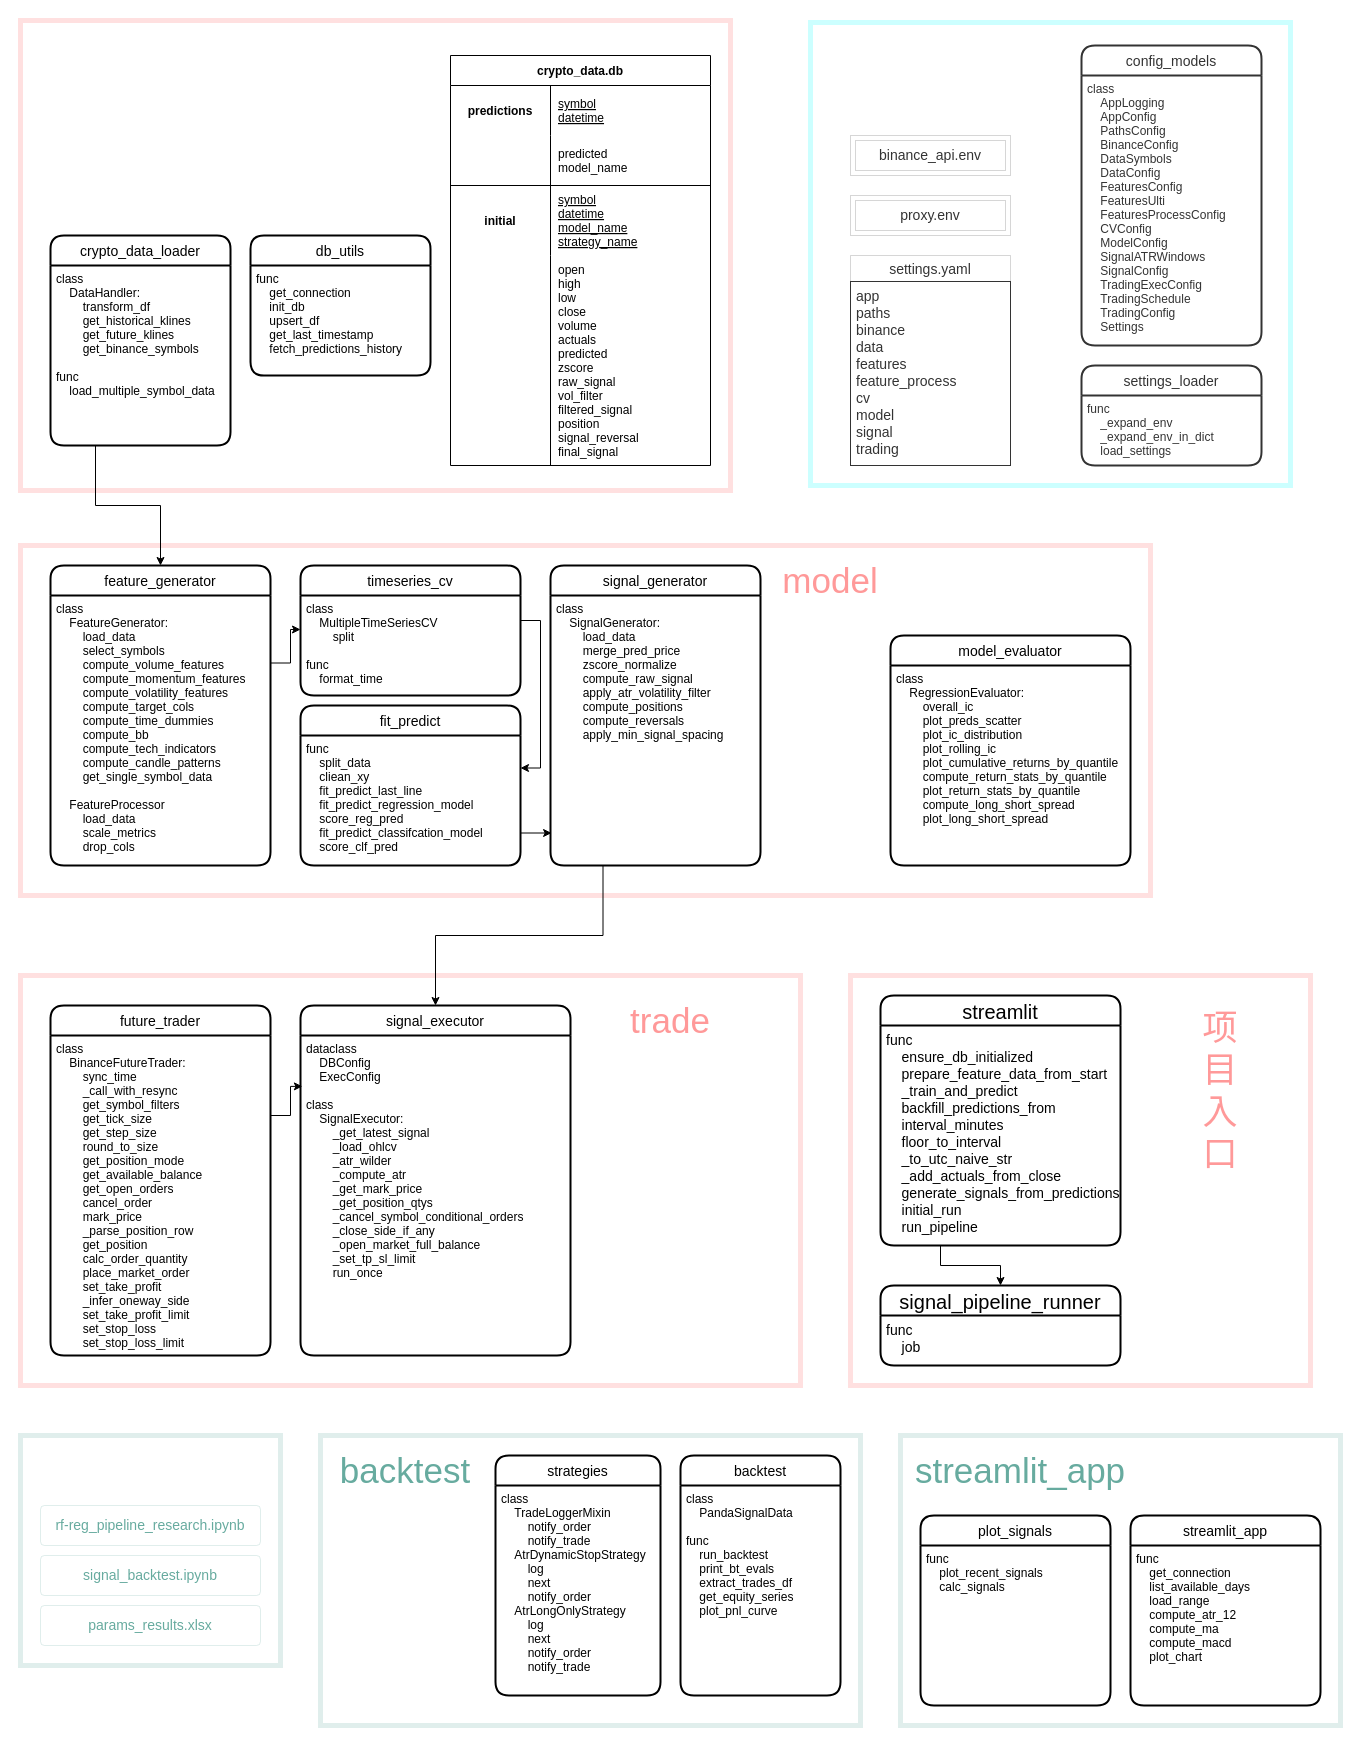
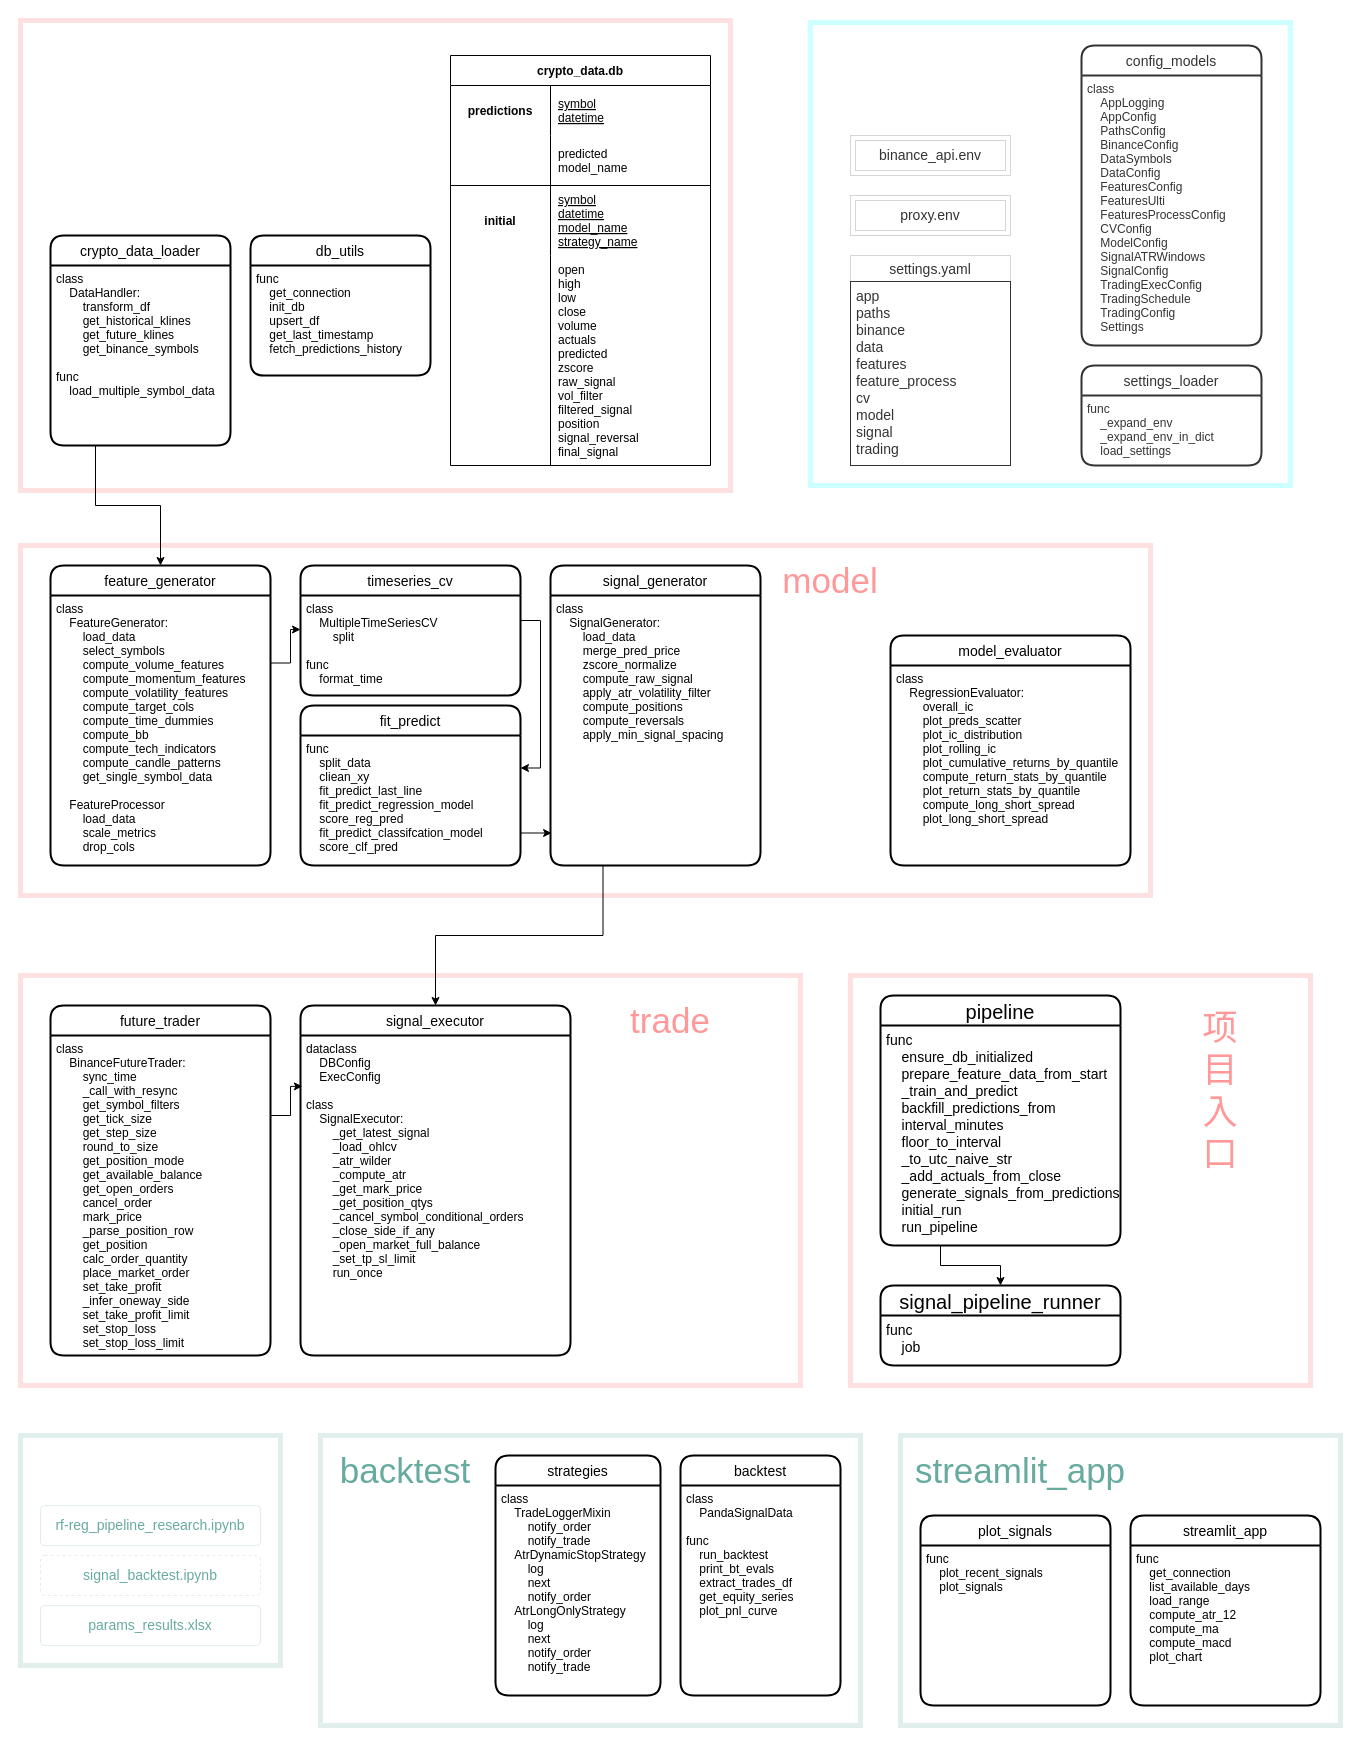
node "streamlit": label "streamlit" -> "pipeline"
node "func plot_recent_signals calc_signals": label "func plot_recent_signals calc_signals" -> "func plot_recent_signals plot_signals"
node "signal_backtest.ipynb": style solid -> dashed
